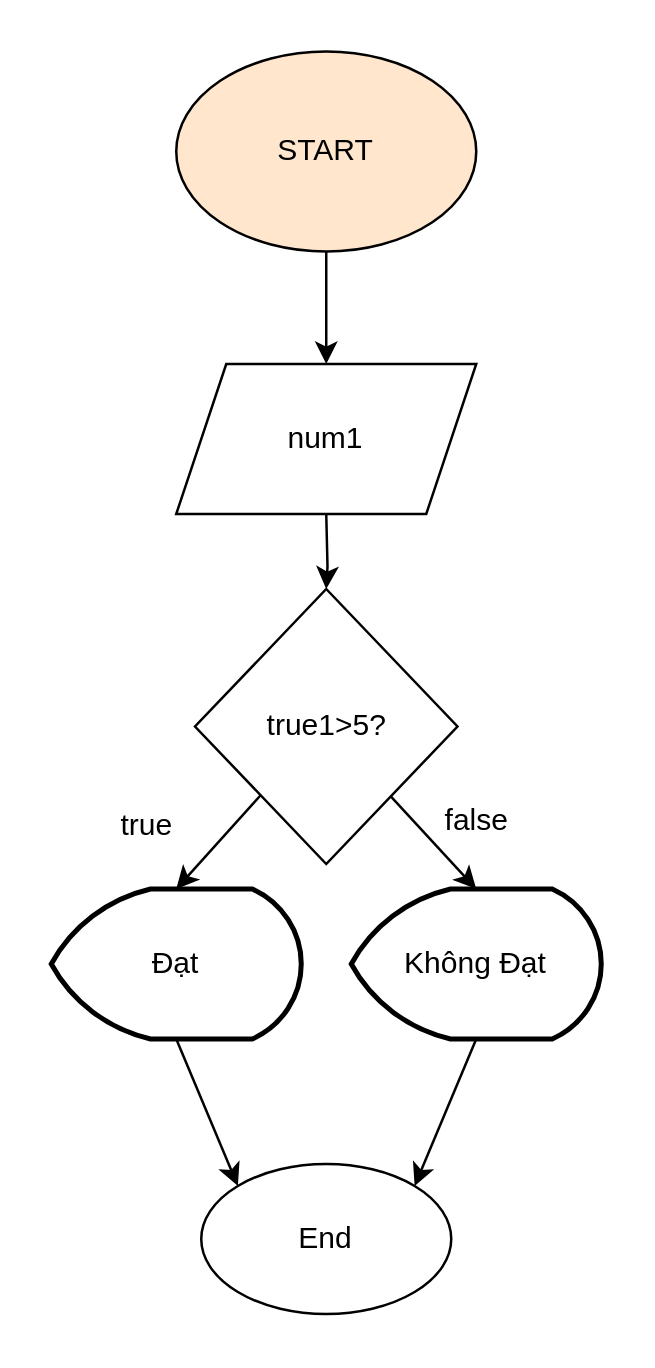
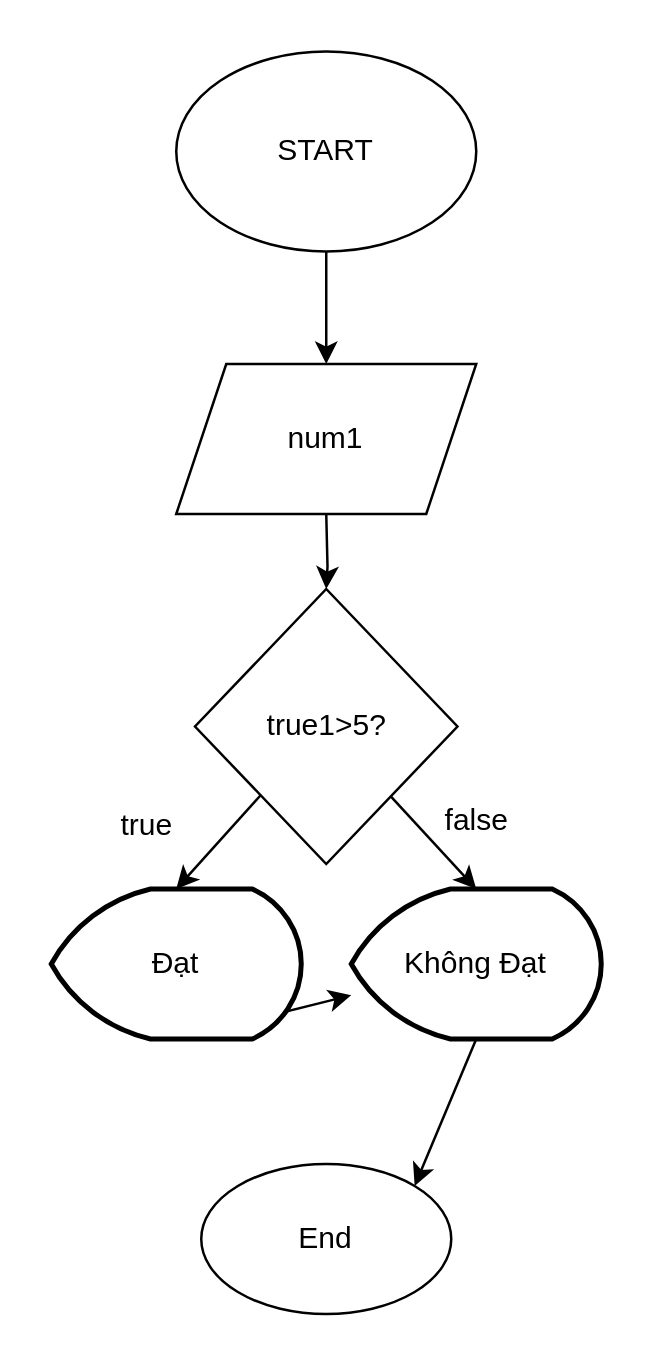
node "START": fillcolor #ffe6cc -> #ffffff
edge "Đạt" -> "End": now "Đạt" -> "Không Đạt"
